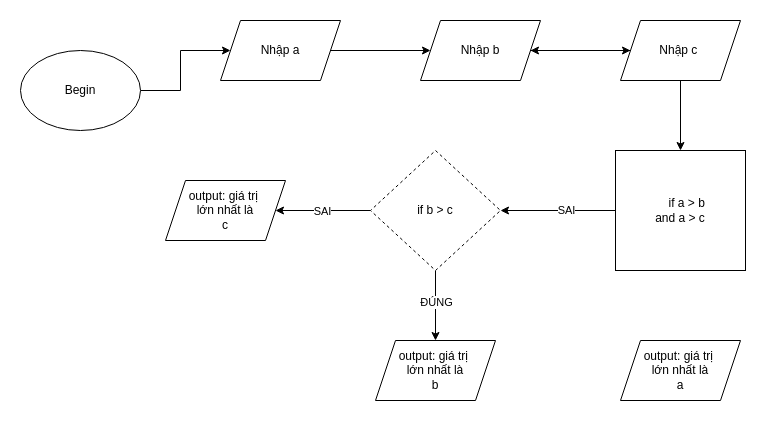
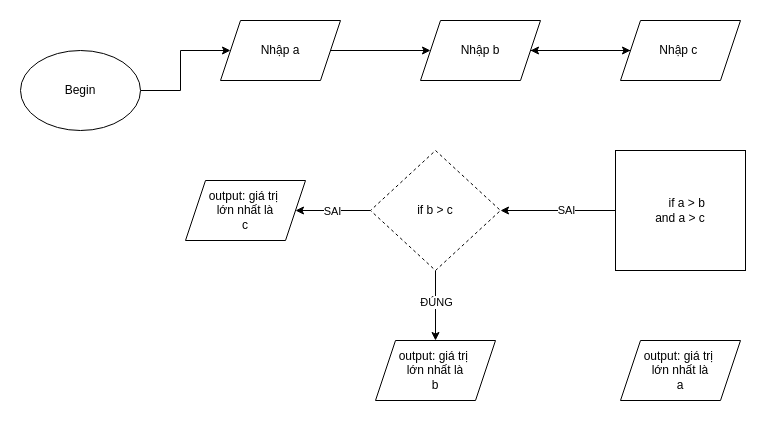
edge "Nhập c" -> "if a > b and a > c": removed
node "output: giá trị lớn nhất là c": moved (226, 211) -> (246, 211)
